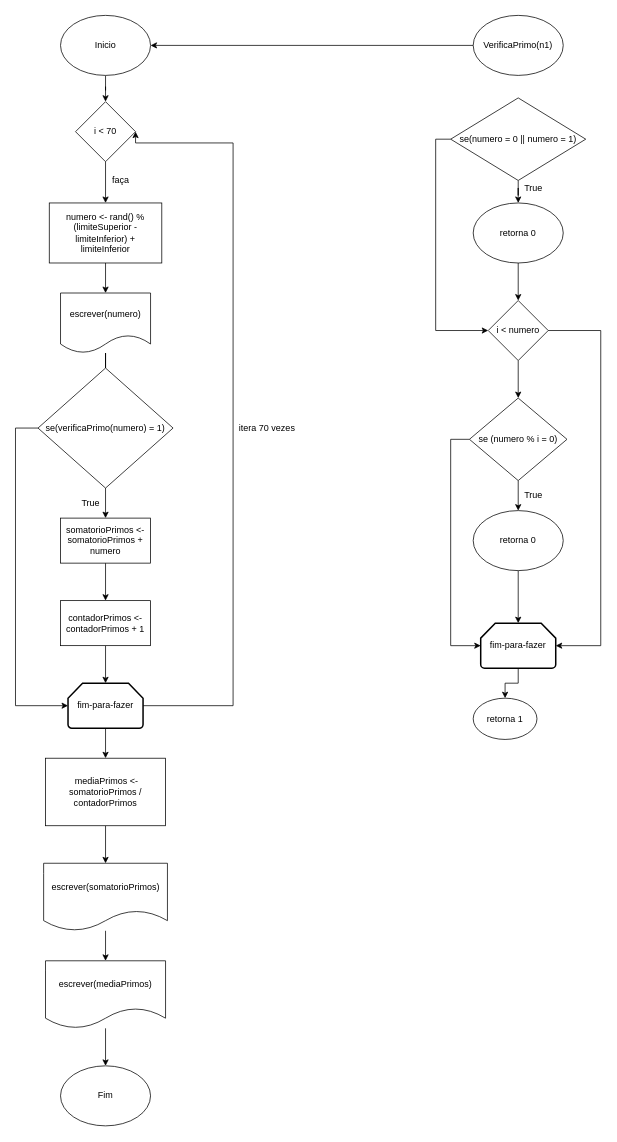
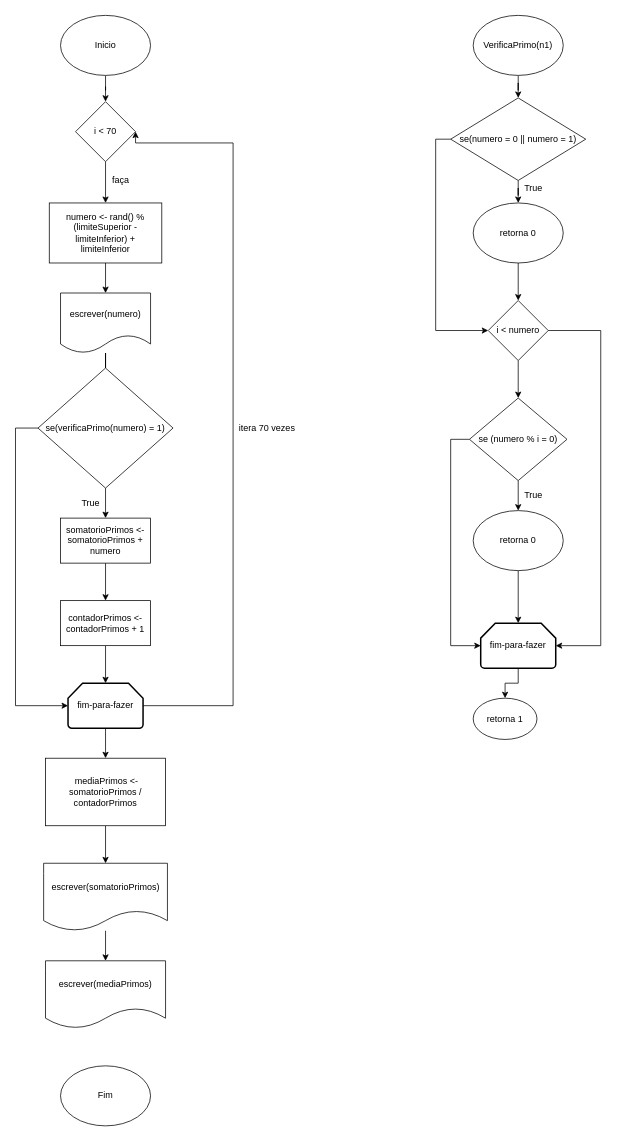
edge "VerificaPrimo(n1)" -> "Inicio": now "VerificaPrimo(n1)" -> "se(numero = 0 || numero = 1)"
edge "escrever(mediaPrimos)" -> "Fim": removed
